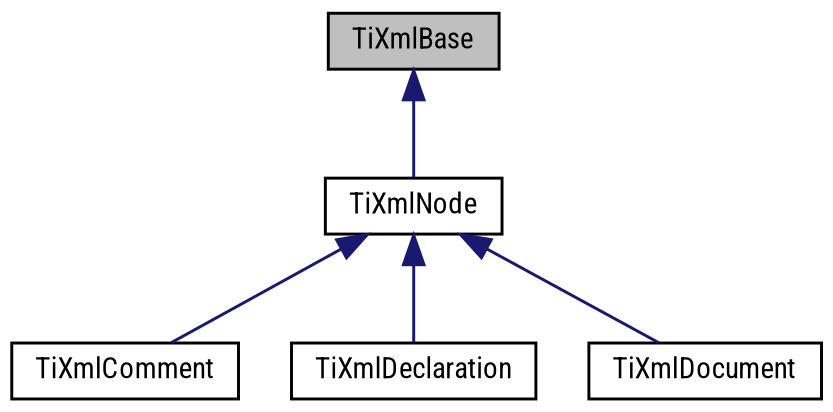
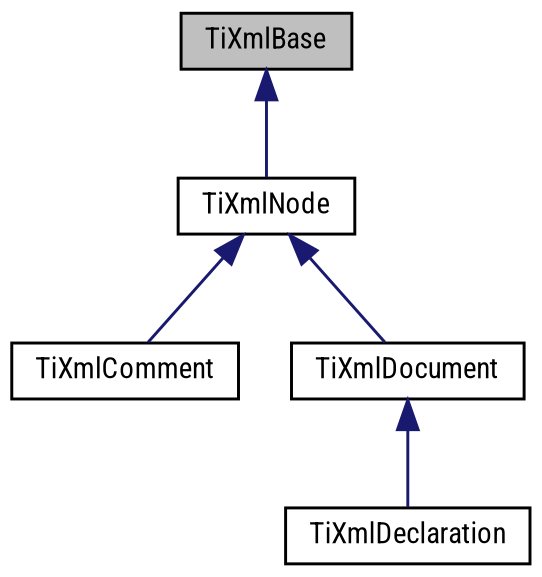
edge "TiXmlDeclaration" -> "TiXmlNode": now "TiXmlDeclaration" -> "TiXmlDocument"
